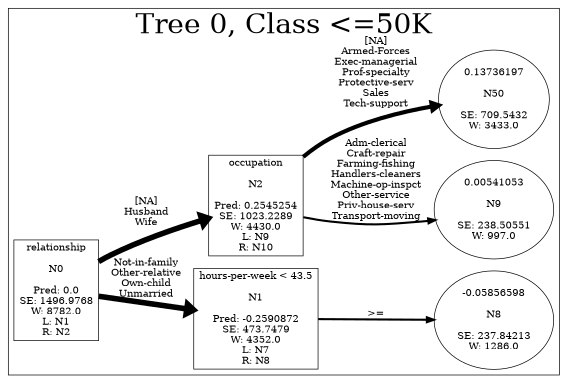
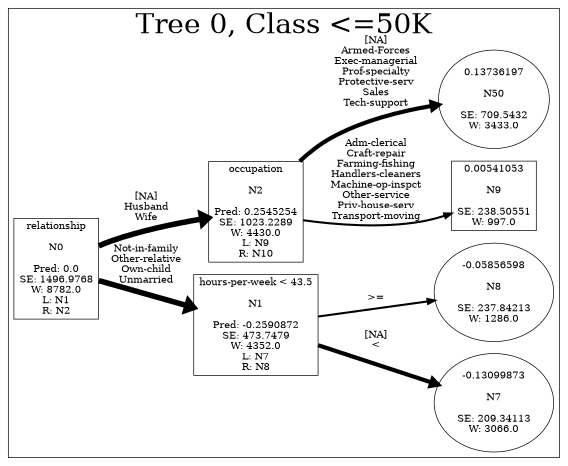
node "0.00541053 N9 SE: 238.50551 W: 997.0": shape ellipse -> box
node "-0.13099873 N7 SE: 209.34113 W: 3066.0": added
